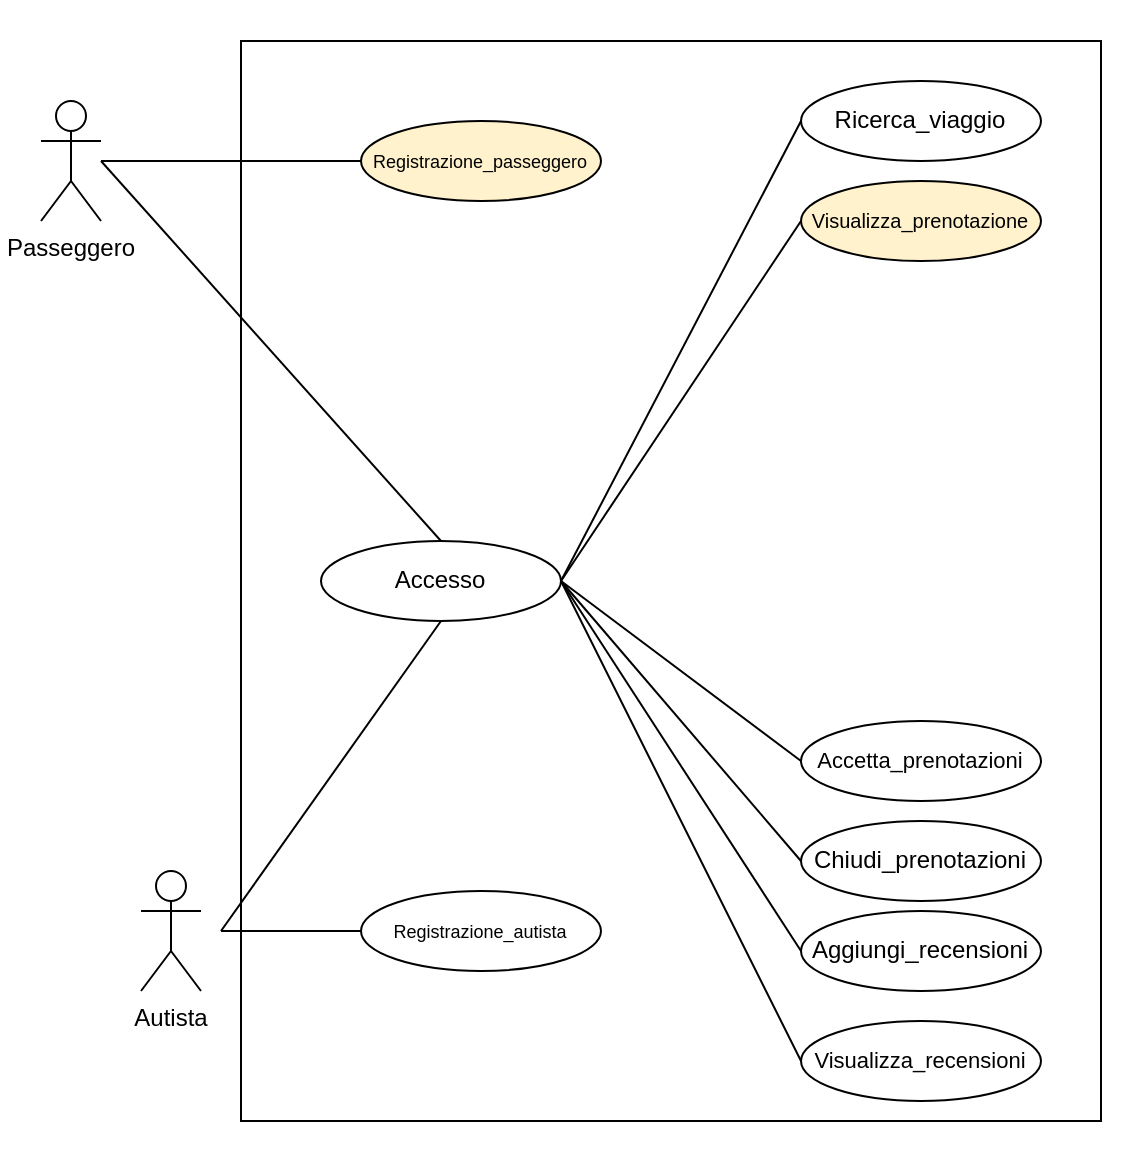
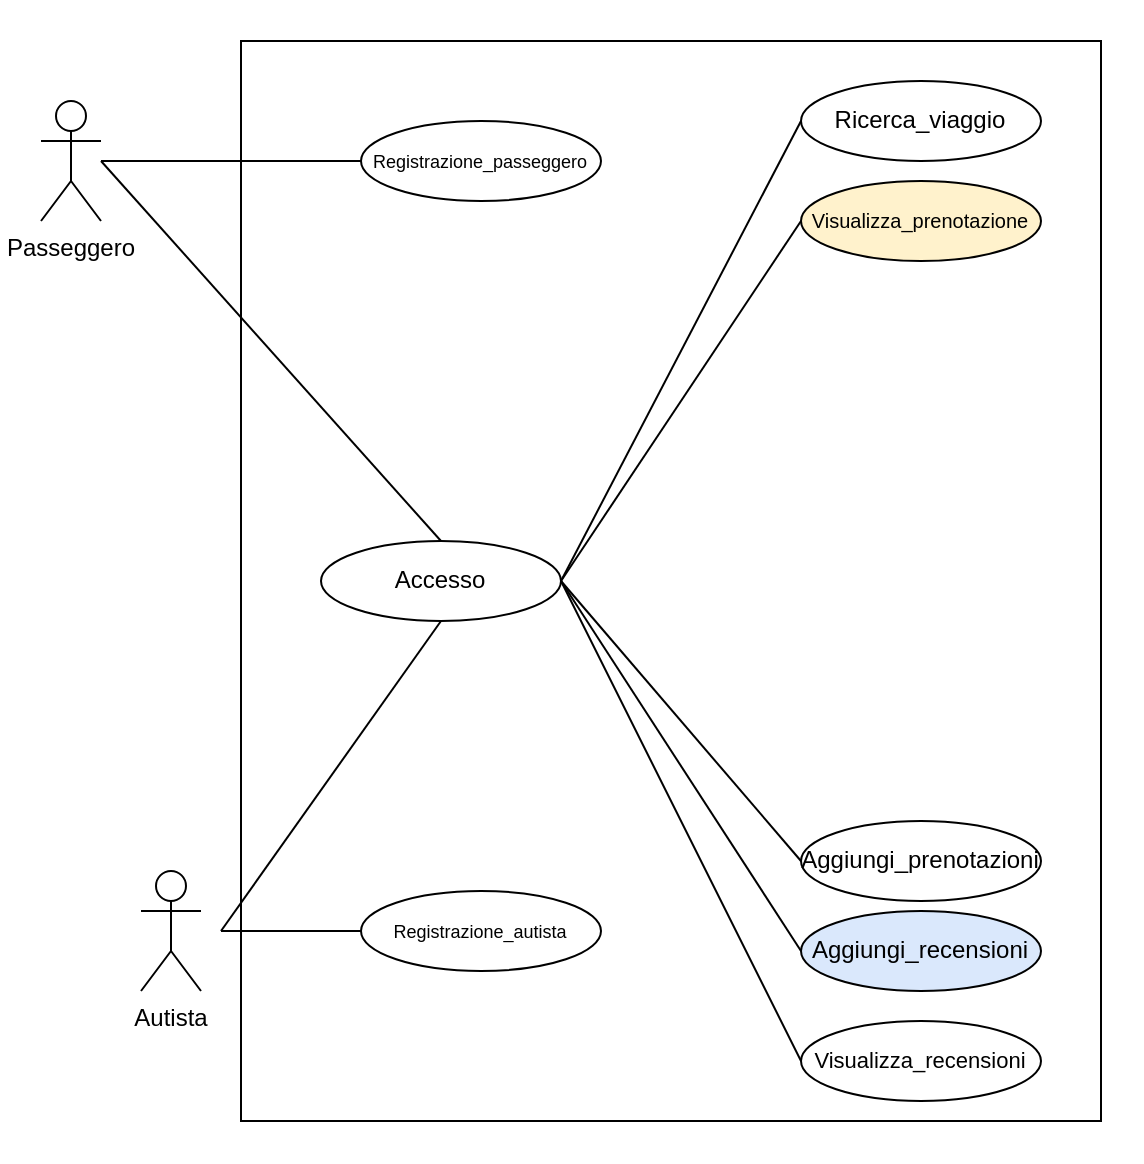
node "Registrazione_passeggero": fillcolor #fff2cc -> #ffffff
edge "Accesso" -- "Accetta_prenotazioni": removed
node "Accetta_prenotazioni": removed
node "Chiudi_prenotazioni": label "Chiudi_prenotazioni" -> "Aggiungi_prenotazioni"
node "Aggiungi_recensioni": fillcolor #ffffff -> #dae8fc
